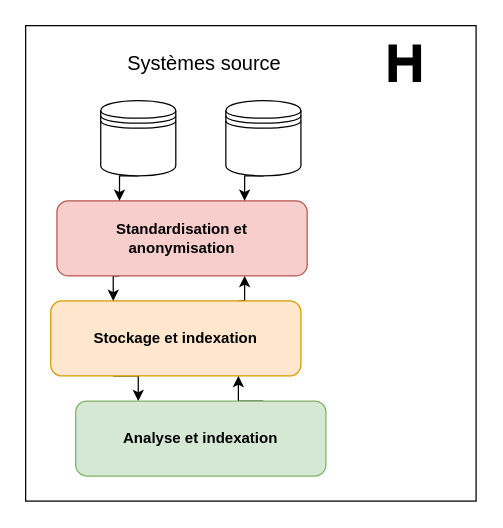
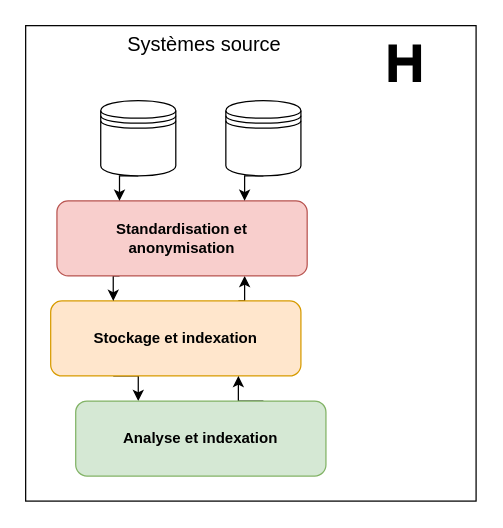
node "Systèmes source": moved (204, 63) -> (204, 44)
